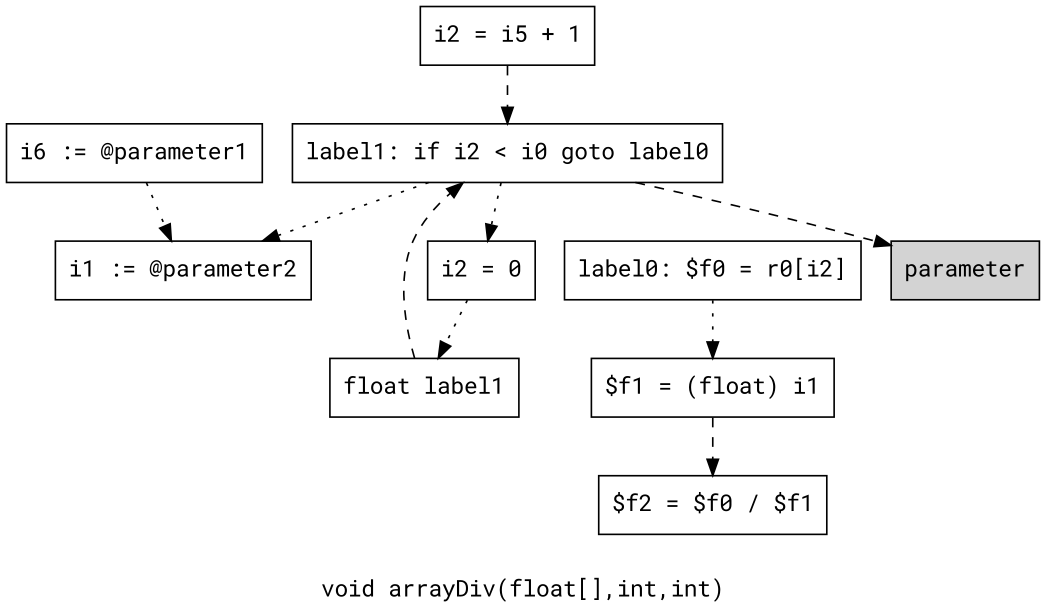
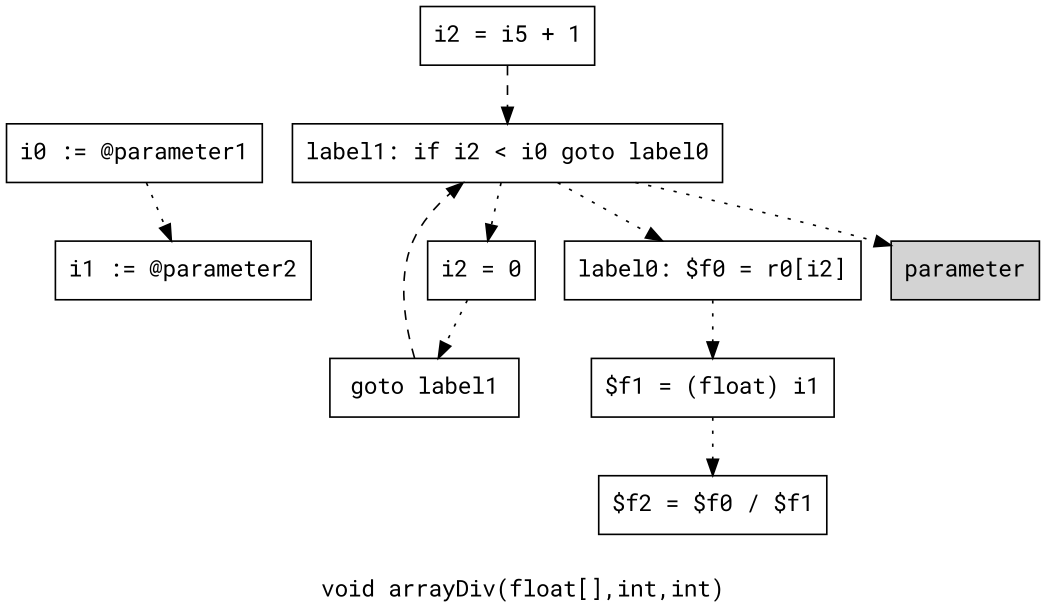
node "i6 := @parameter1": label "i6 := @parameter1" -> "i0 := @parameter1"
edge "label1: if i2 < i0 goto label0" -> "i1 := @parameter2": now "label1: if i2 < i0 goto label0" -> "label0: $f0 = r0[i2]"
edge "label1: if i2 < i0 goto label0" -> "parameter": style dashed -> dotted
node "float label1": label "float label1" -> "goto label1"
edge "$f1 = (float) i1" -> "$f2 = $f0 / $f1": style dashed -> dotted
